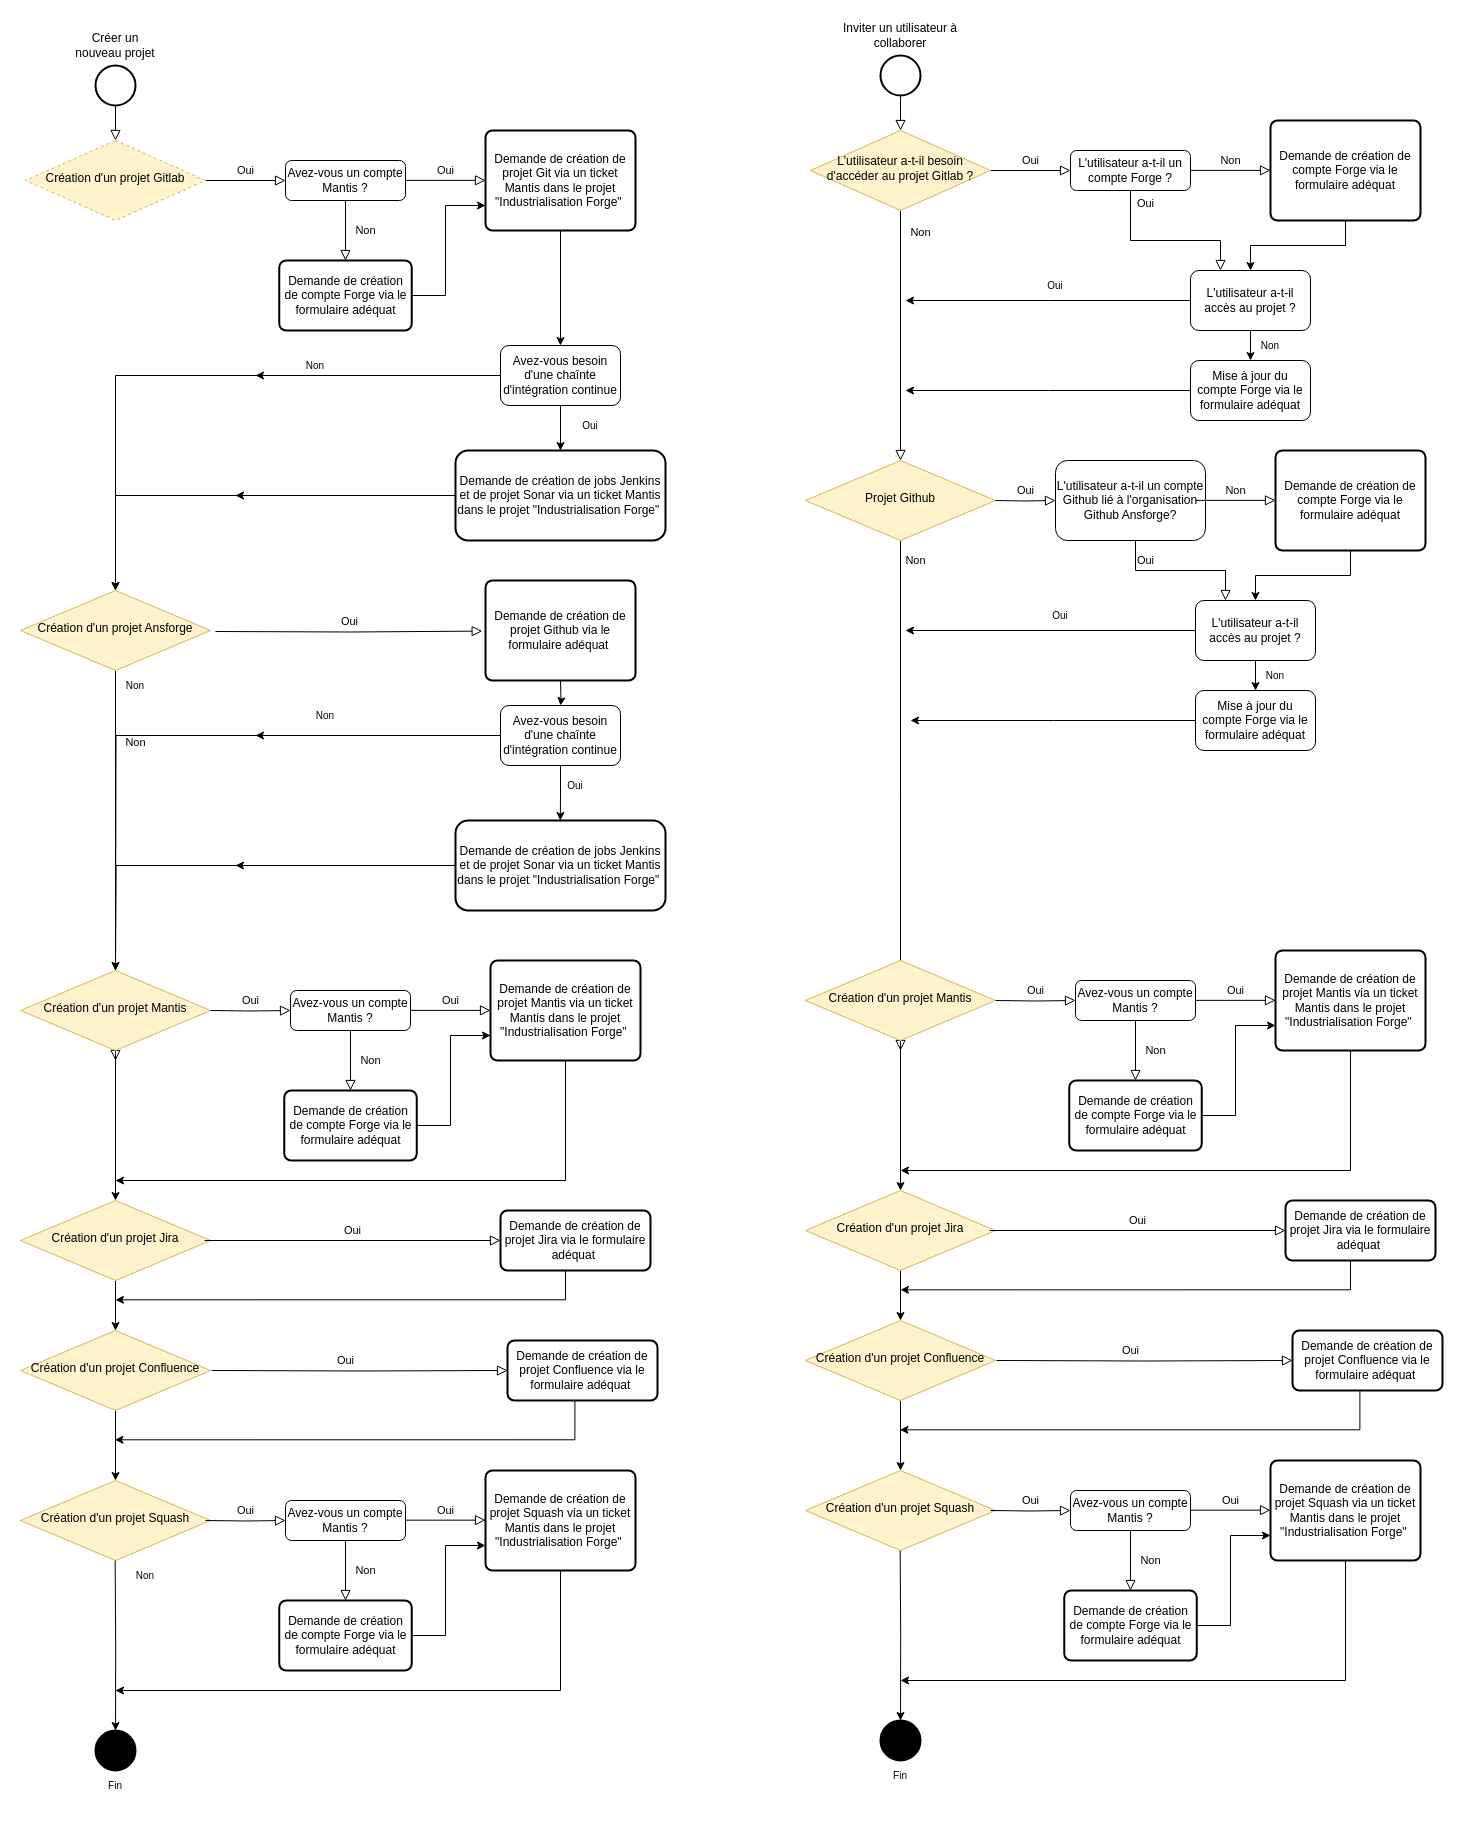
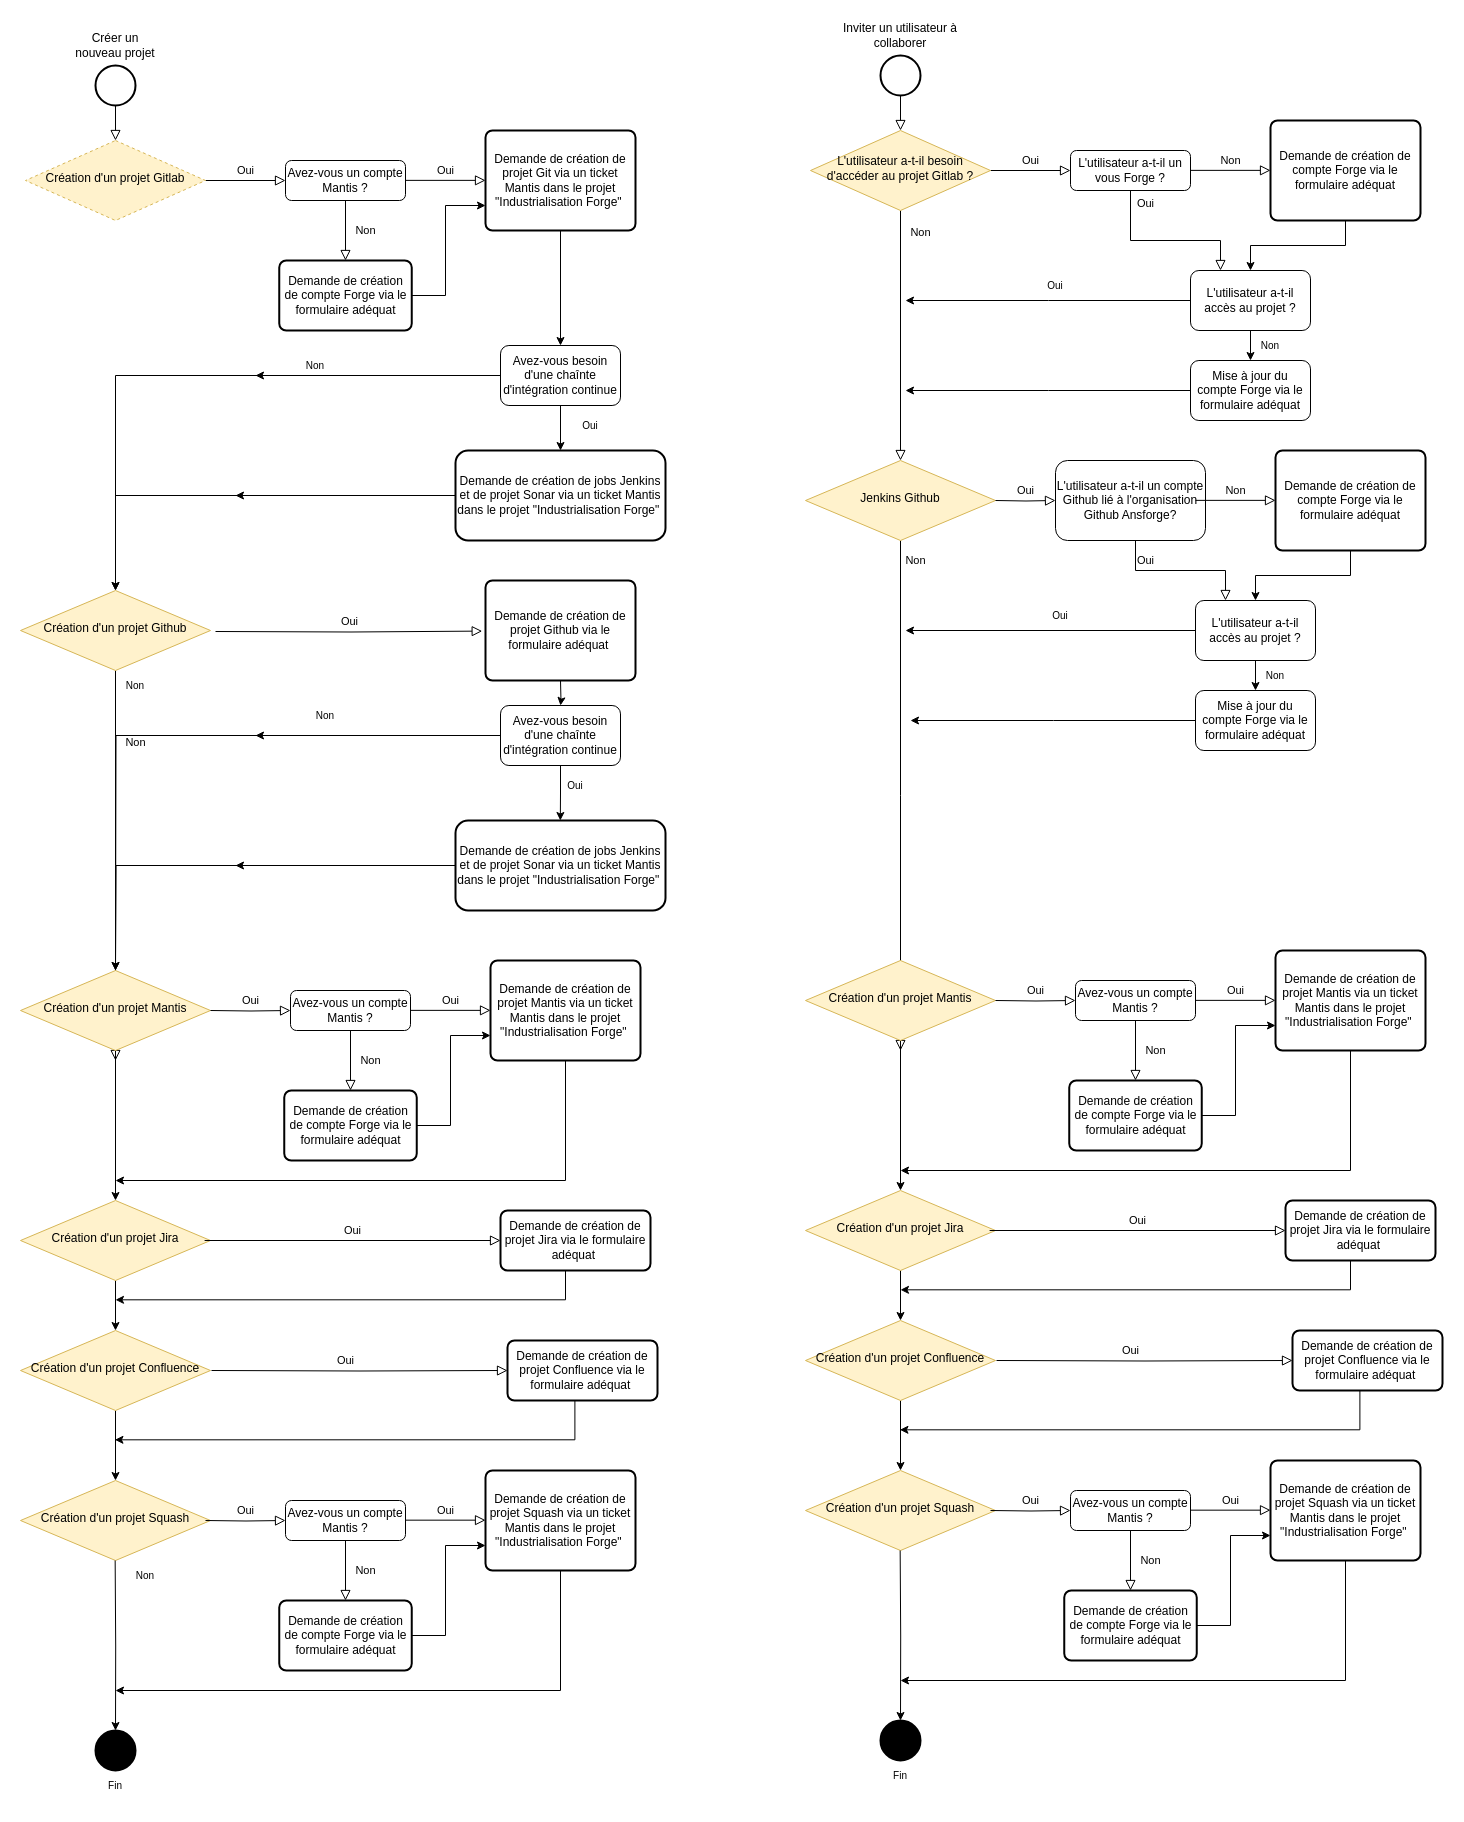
node "L'utilisateur a-t-il un compte Forge ?": label "L'utilisateur a-t-il un compte Forge ?" -> "L'utilisateur a-t-il un vous Forge ?"
node "Projet Github": label "Projet Github" -> "Jenkins Github"
node "Création d'un projet Ansforge": label "Création d'un projet Ansforge" -> "Création d'un projet Github"
